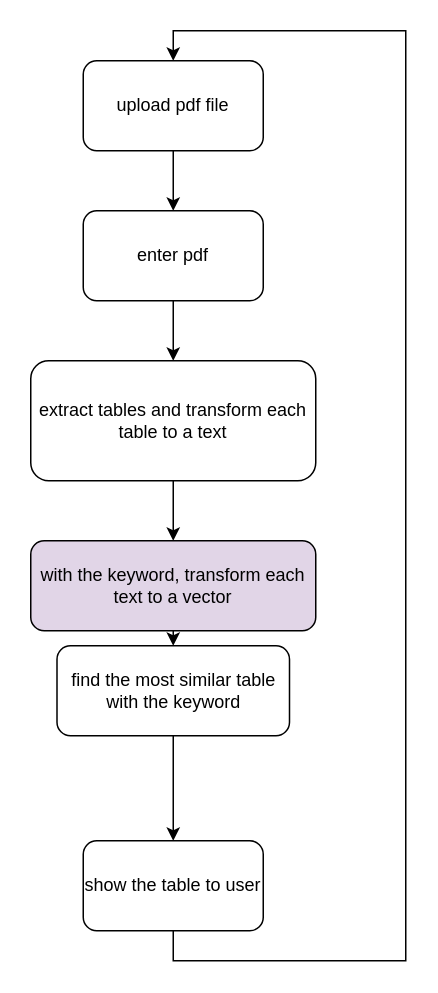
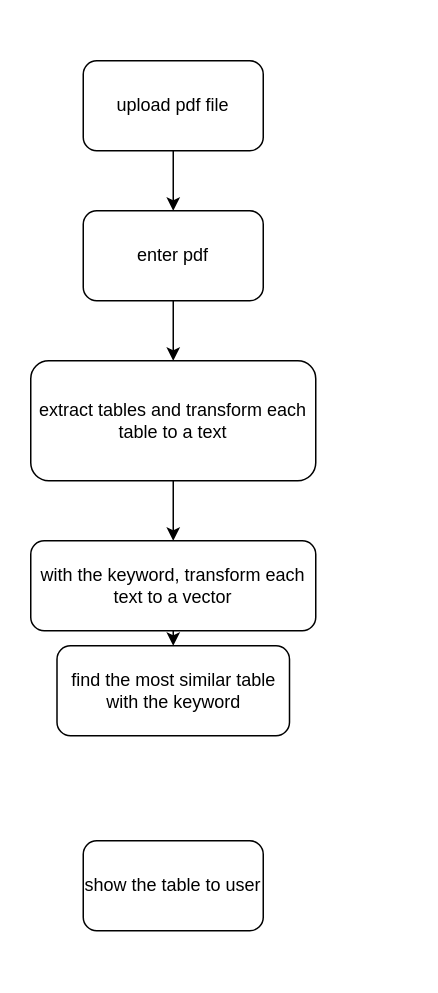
edge "show the table to user" -> "upload pdf file": removed
node "with the keyword, transform each text to a vector": fillcolor #e1d5e7 -> #ffffff
edge "find the most similar table with the keyword" -> "show the table to user": removed
